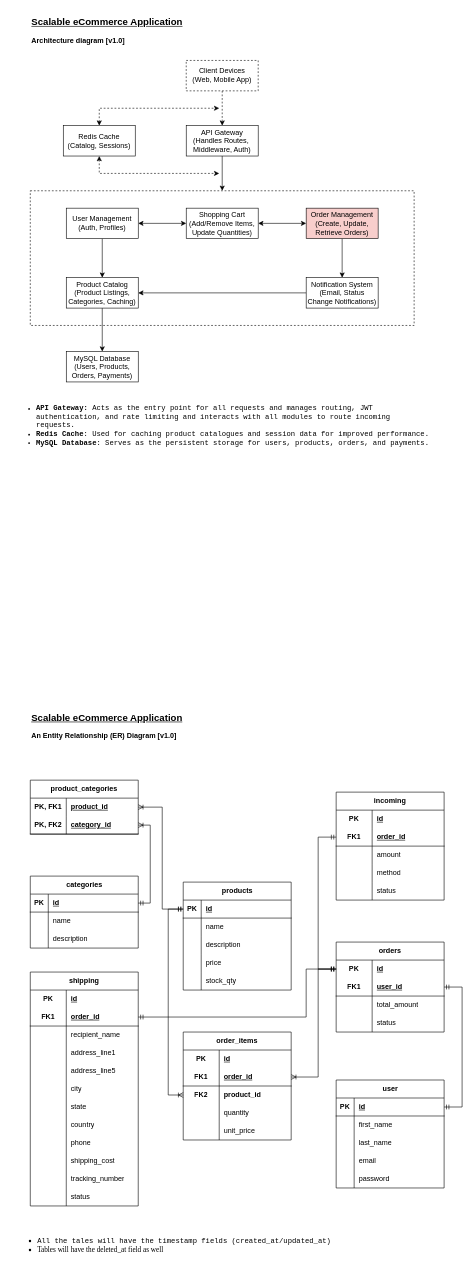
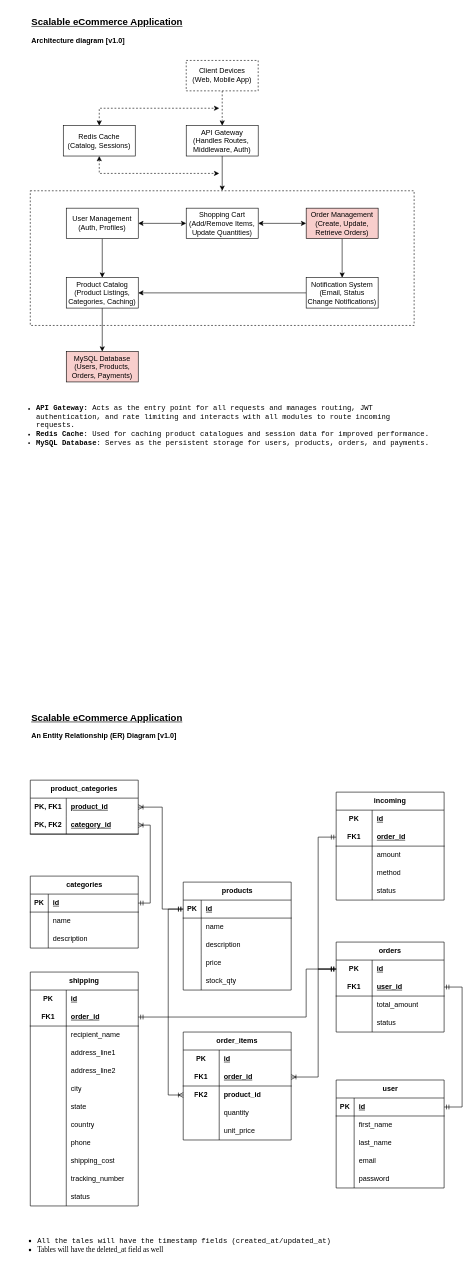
node "MySQL Database (Users, Products, Orders, Payments)": fillcolor #ffffff -> #f8cecc
node "address_line5": label "address_line5" -> "address_line2"
